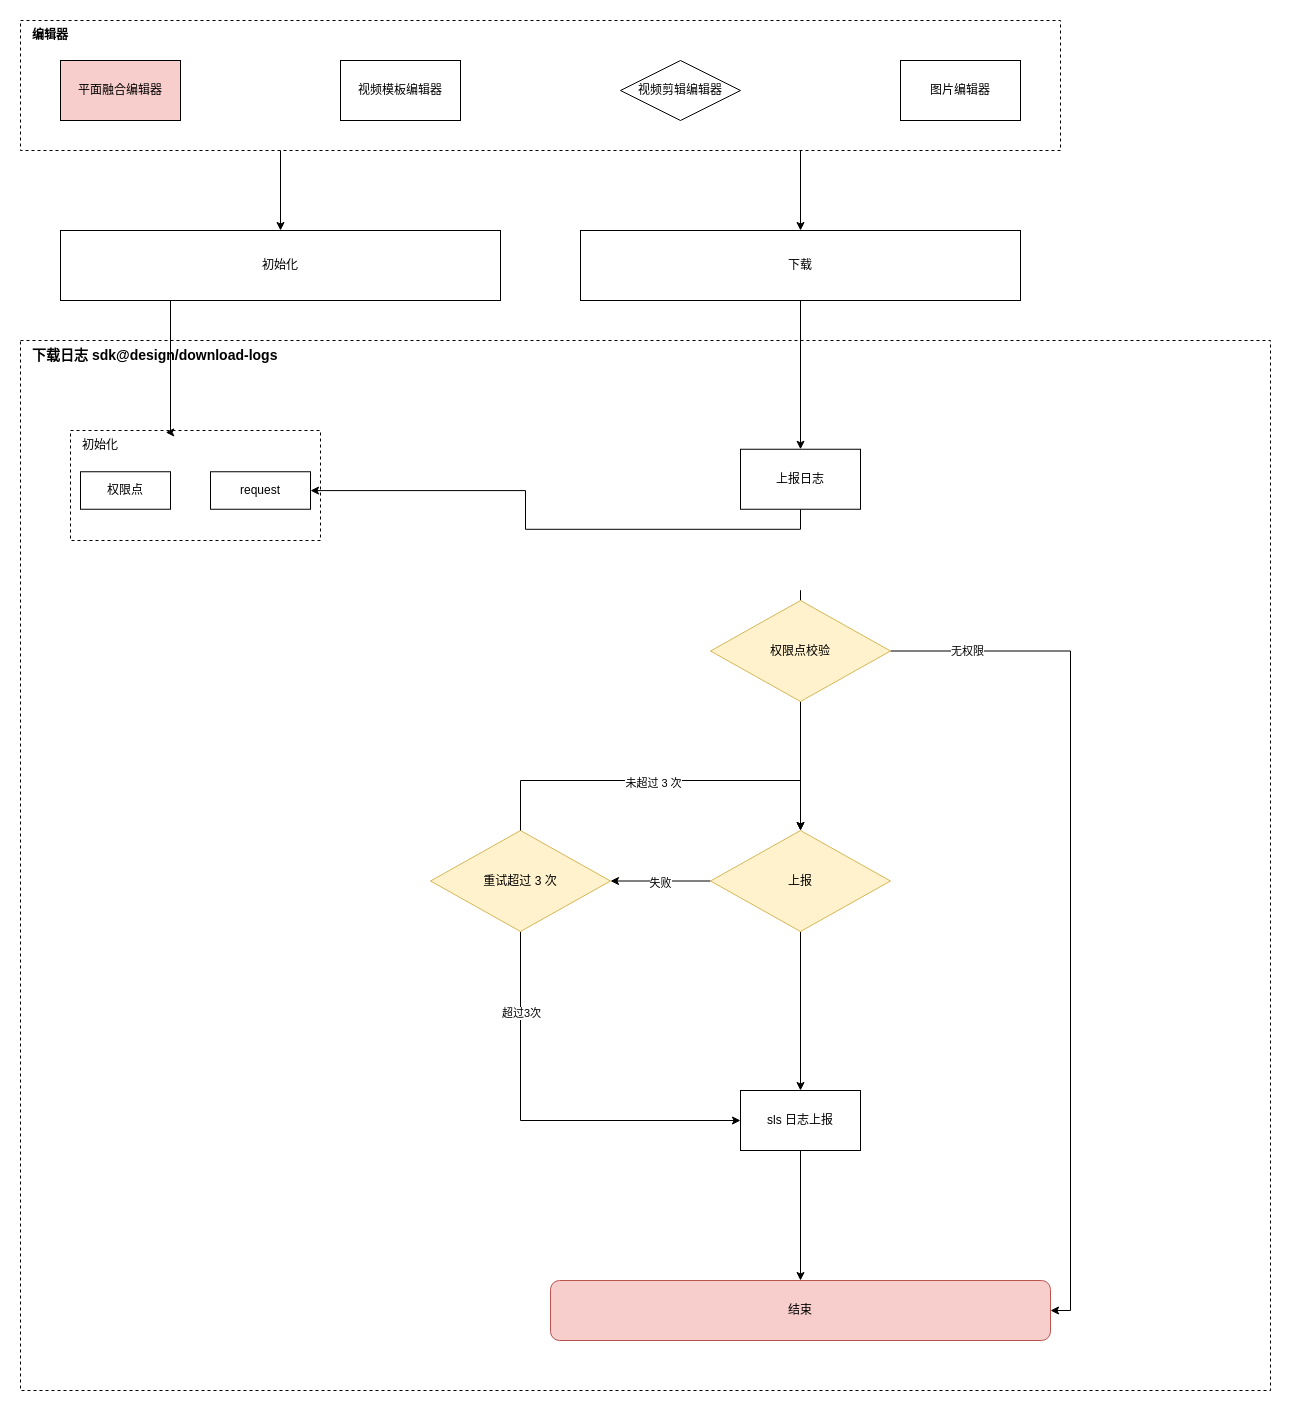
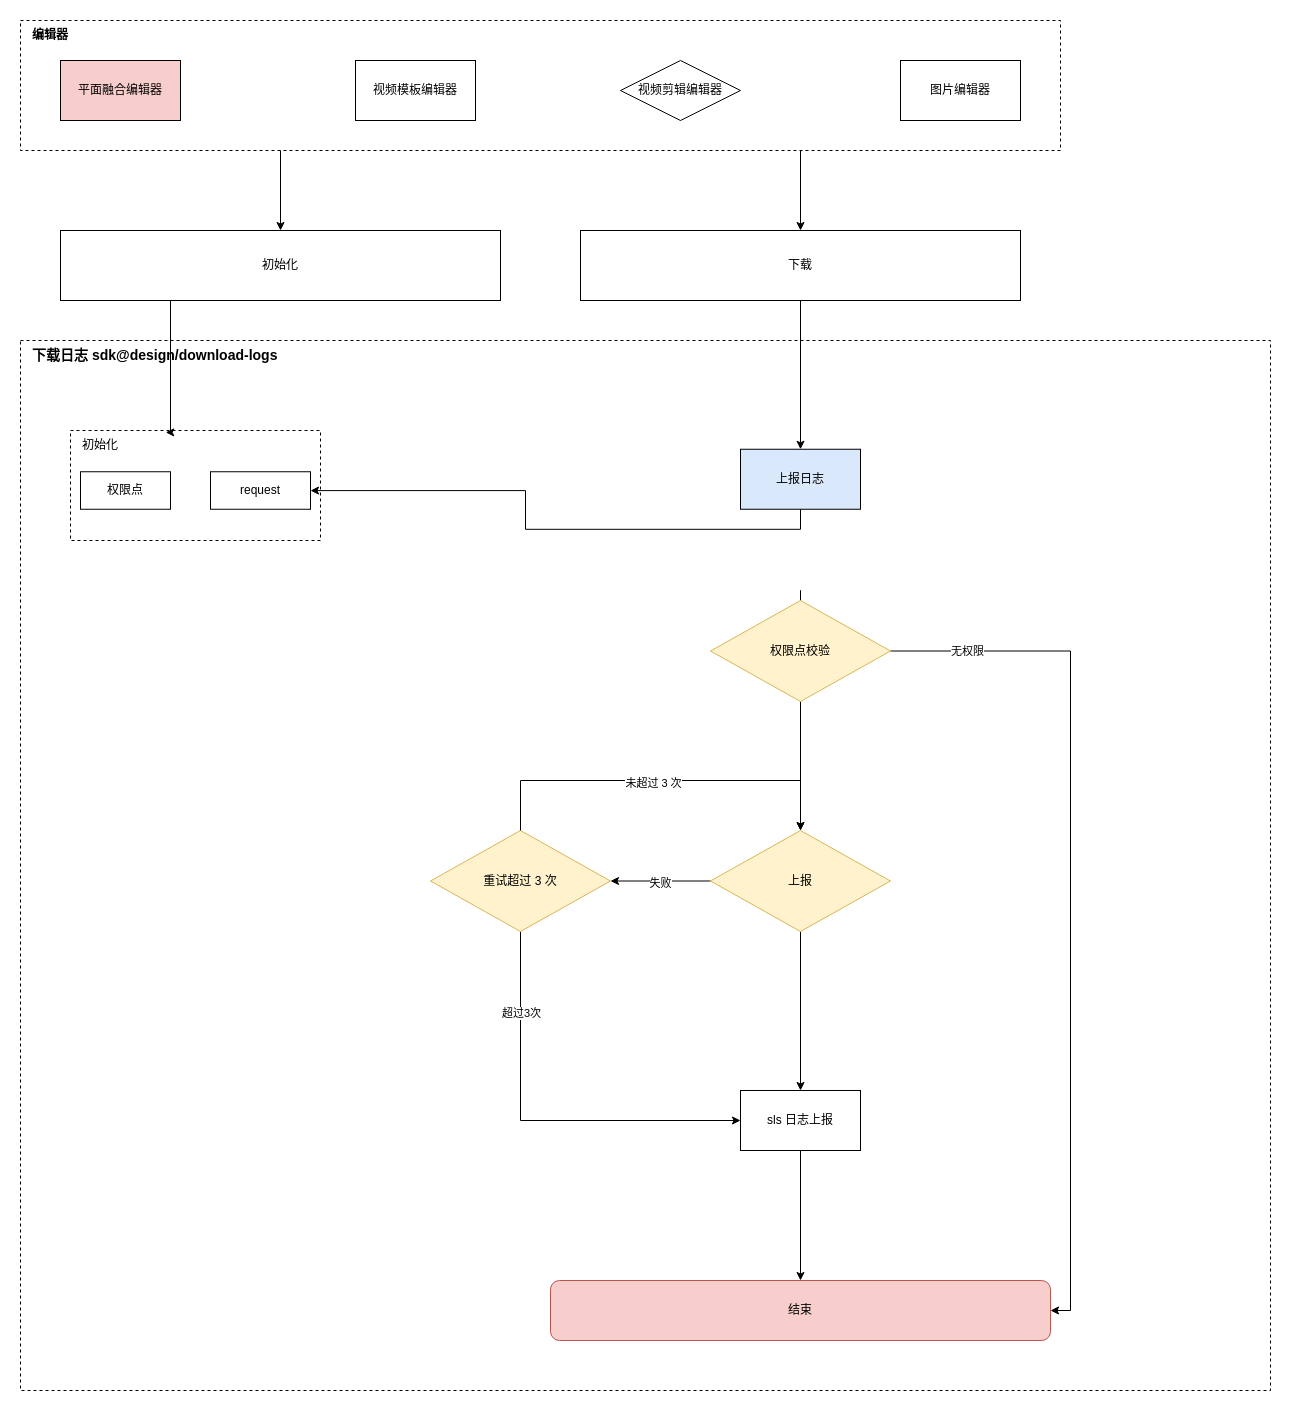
node "视频模板编辑器": moved (401, 91) -> (416, 91)
node "上报日志": fillcolor #ffffff -> #dae8fc
